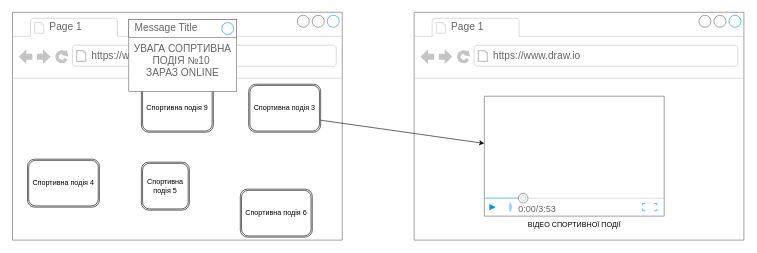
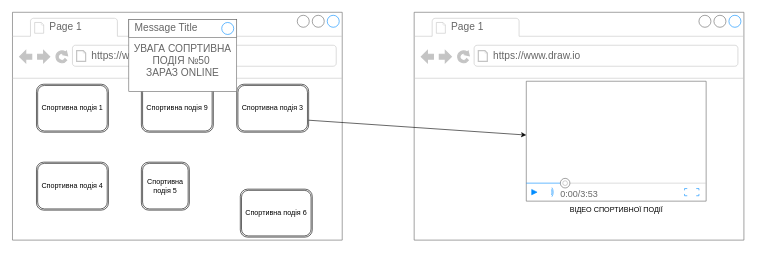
node "УВАГА СОПРТИВНА ПОДІЯ №10 ЗАРАЗ ONLINE": label "УВАГА СОПРТИВНА ПОДІЯ №10 ЗАРАЗ ONLINE" -> "УВАГА СОПРТИВНА ПОДІЯ №50 ЗАРАЗ ONLINE"
node "Спортивна подія 1": added
node "Спортивна подія 3": moved (285, 108) -> (273, 108)
node "ВІДЕО СПОРТИВНОЇ ПОДІЇ": moved (575, 156) -> (617, 141)
node "Спортивна подія 4": moved (63, 183) -> (72, 186)
